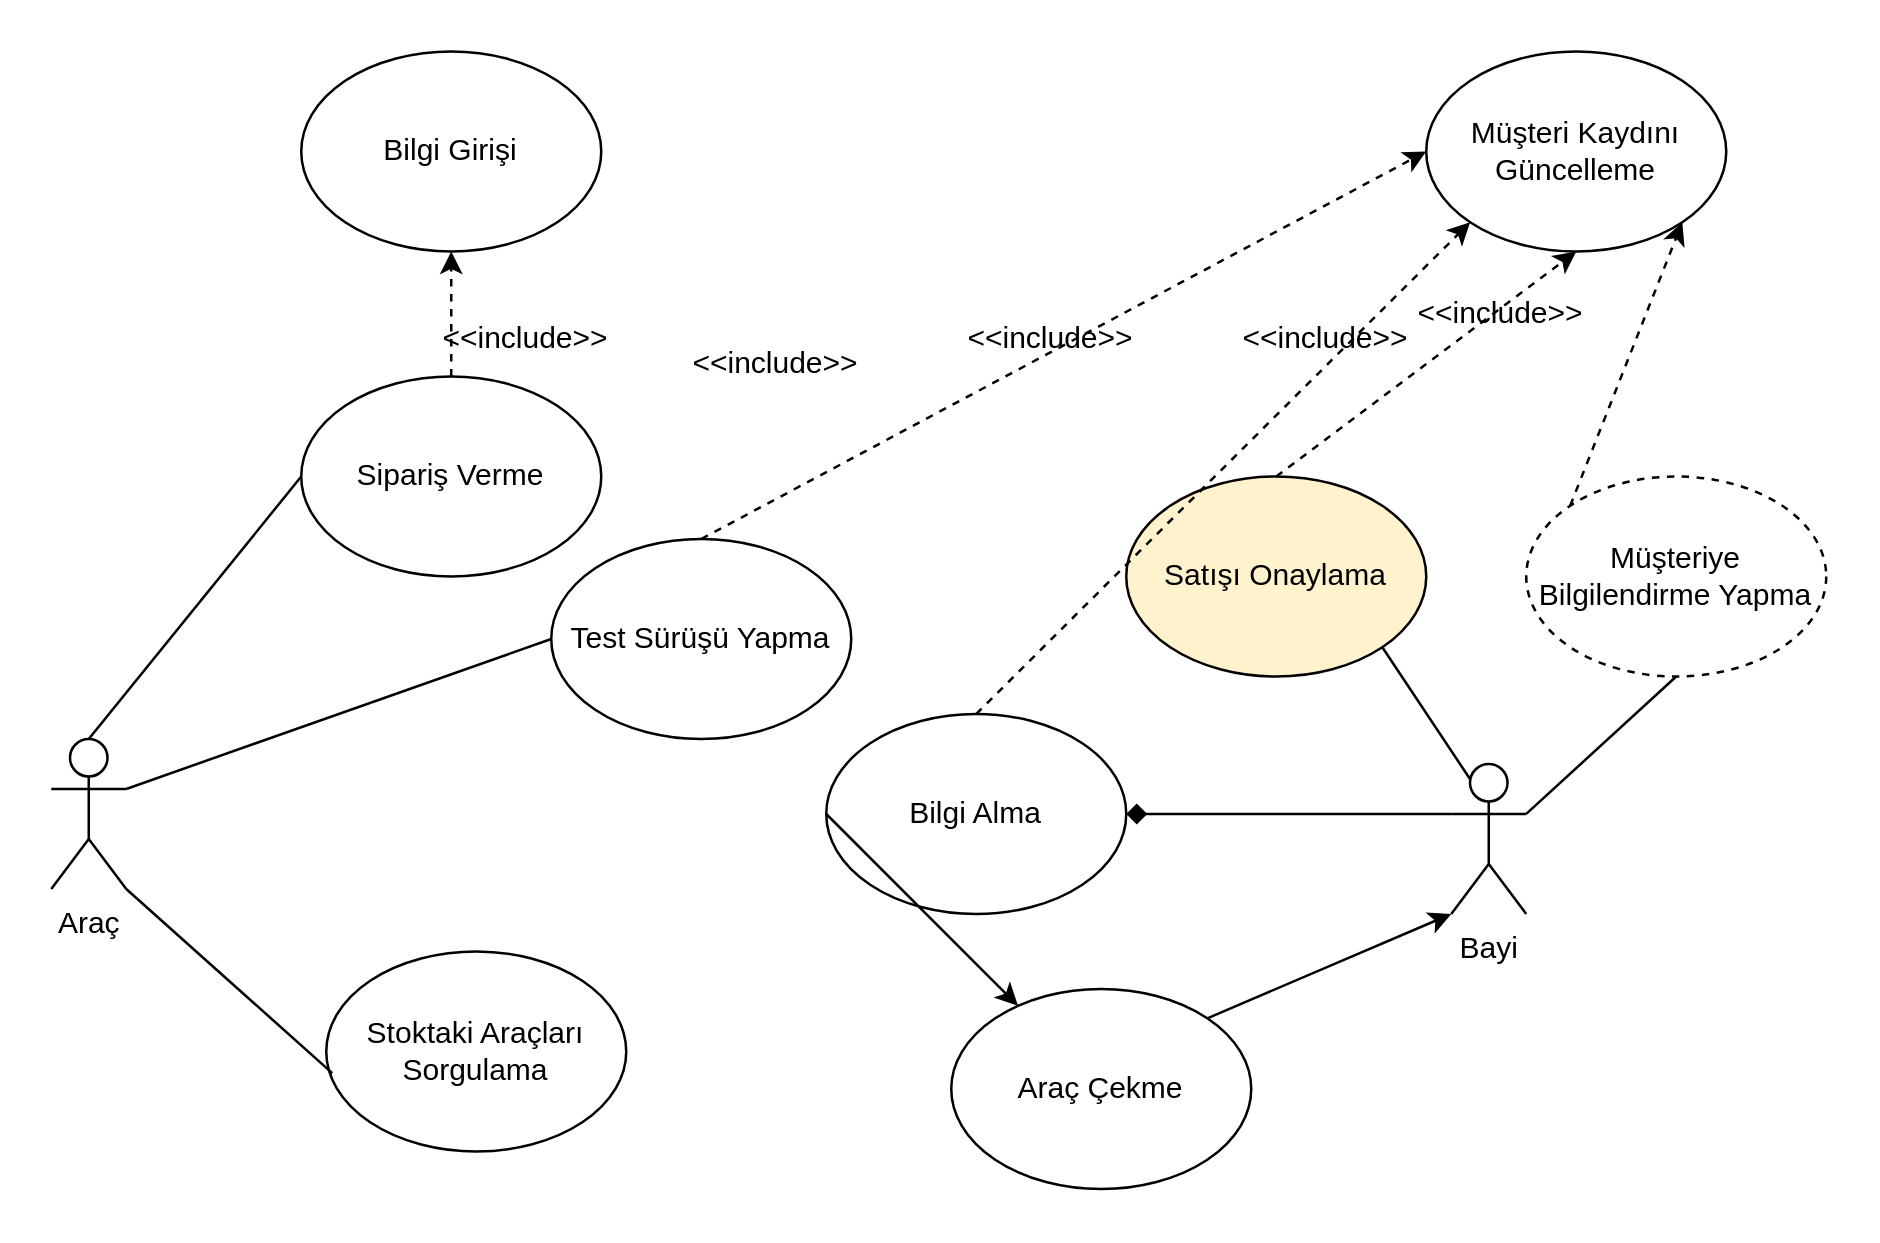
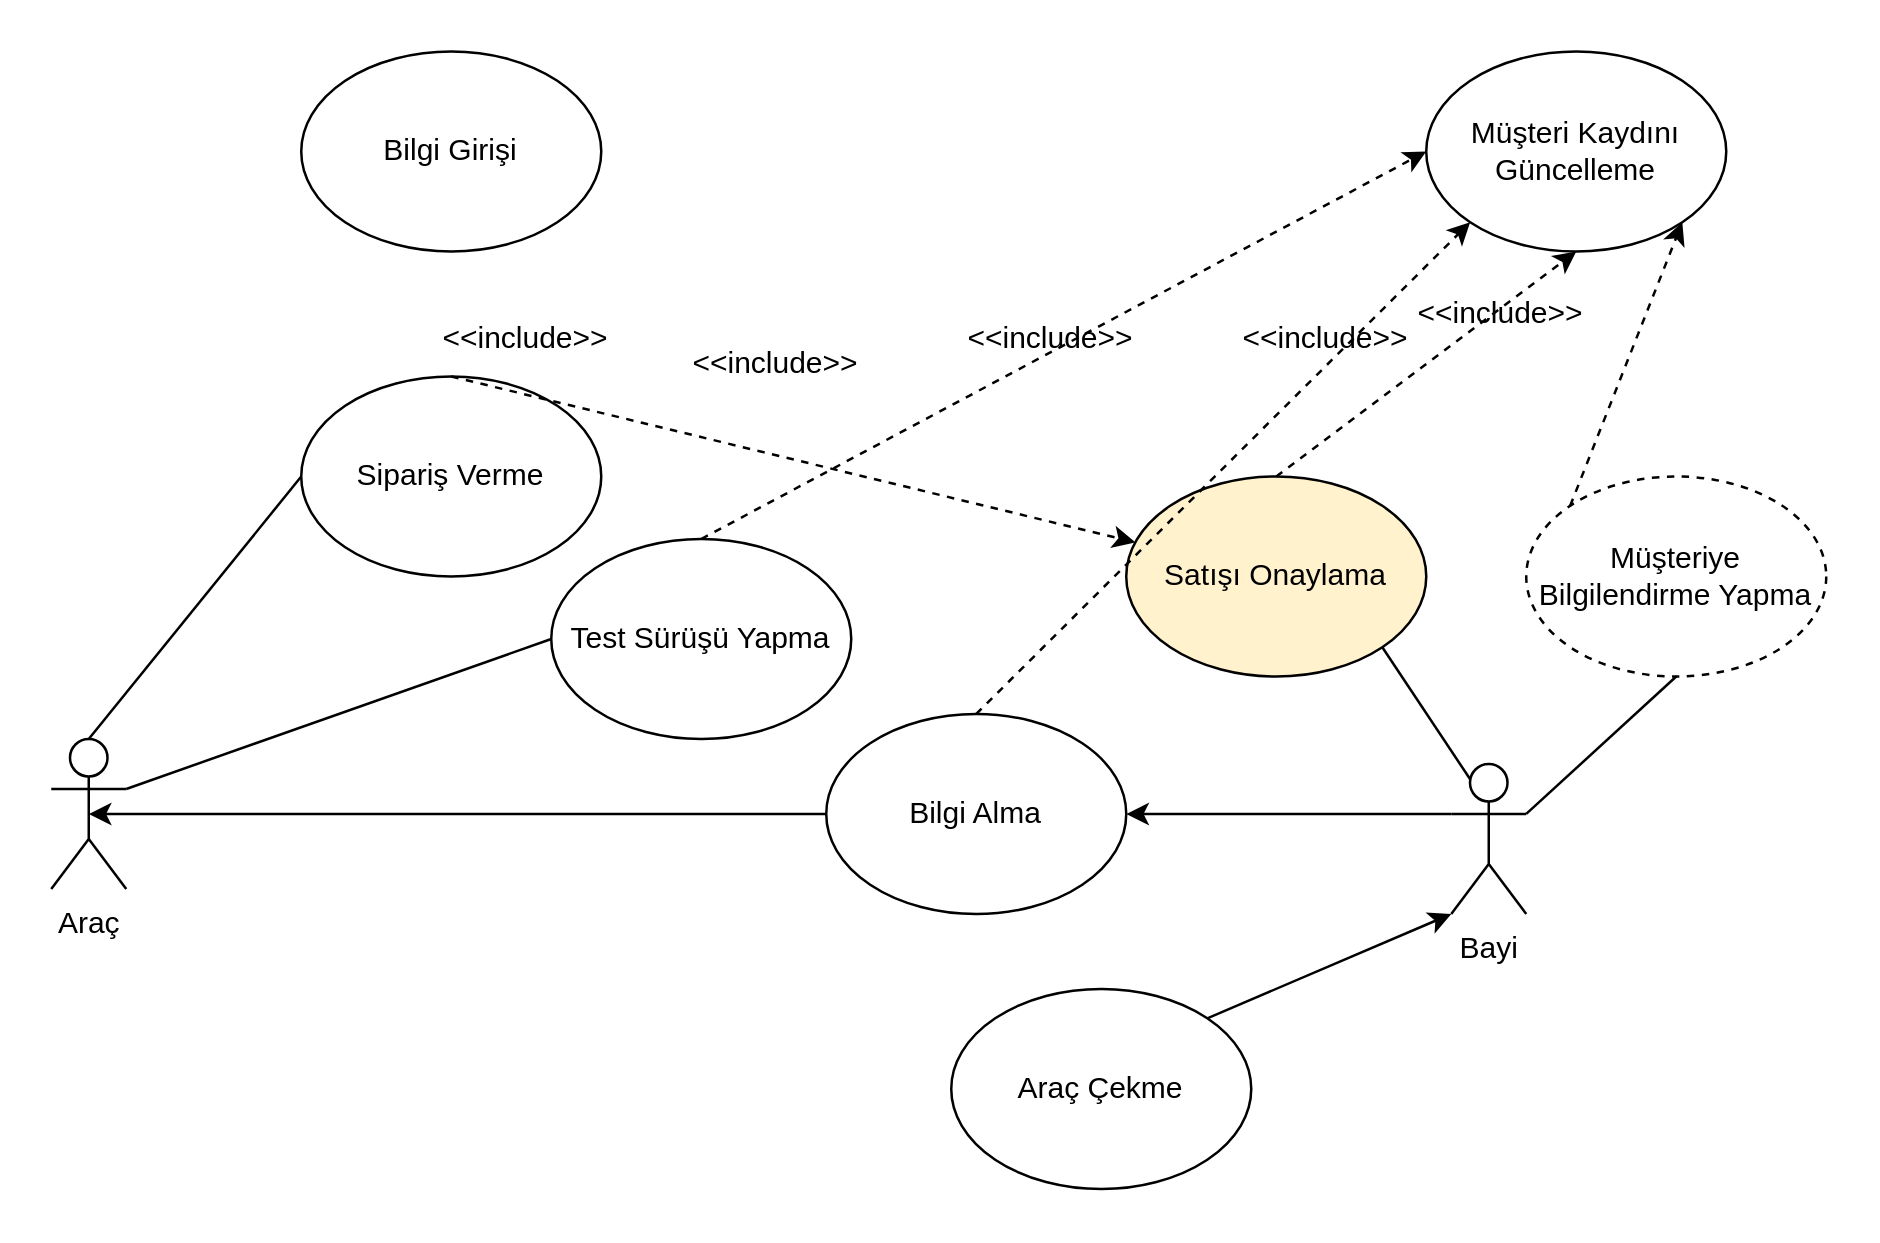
edge "Sipariş Verme" -> "Bilgi Girişi": now "Sipariş Verme" -> "Satışı Onaylama"
edge "Bayi" -> "Bilgi Alma": arrowhead diamond -> classic
edge "Bilgi Alma" -> "Araç Çekme": now "Bilgi Alma" -> "Araç"
edge "Araç" -- "Stoktaki Araçları Sorgulama": removed
node "Stoktaki Araçları Sorgulama": removed
